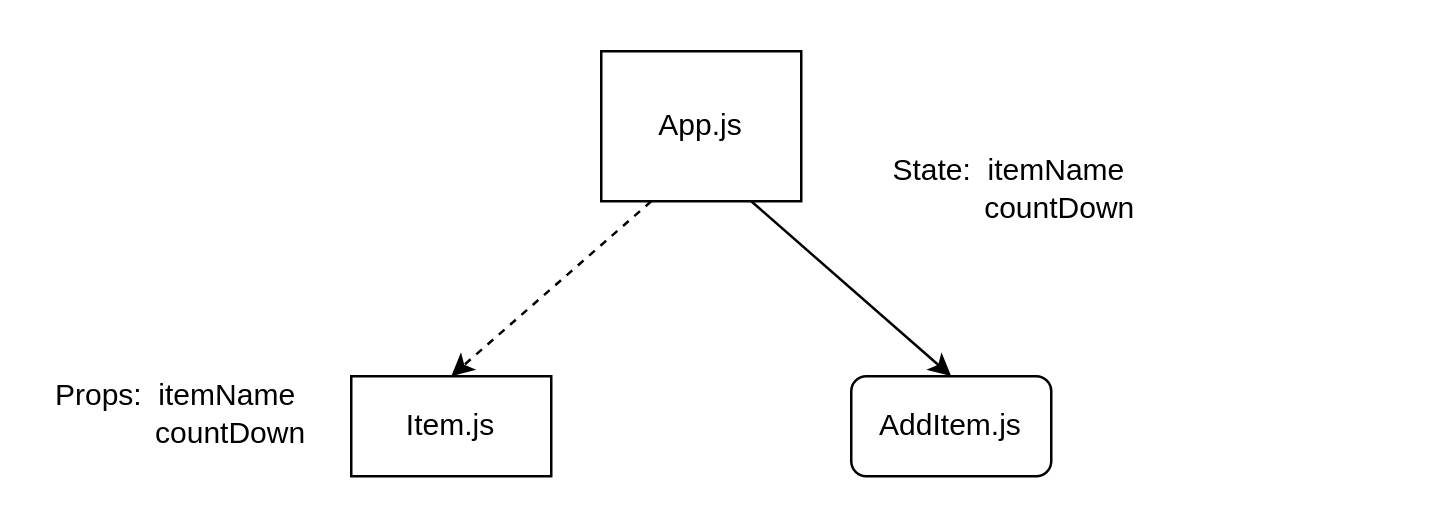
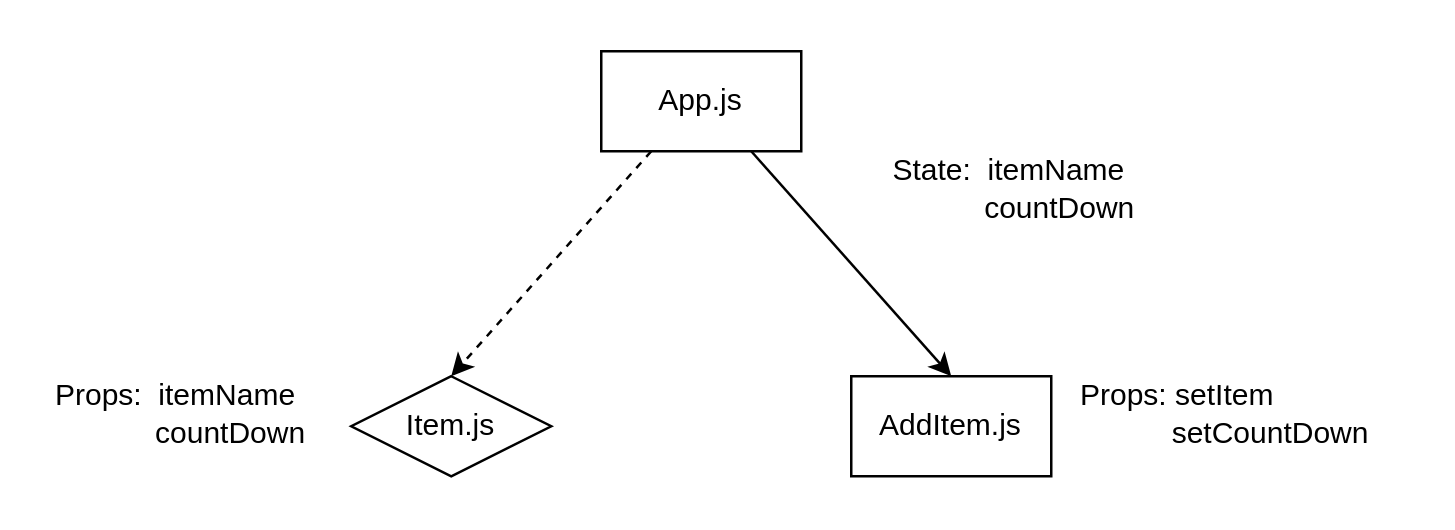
node "App.js": size 200x150 -> 200x100
node "Props: setItem setCountDown": added
node "Item.js": shape rectangle -> diamond
node "AddItem.js": shape rounded rectangle -> rectangle
